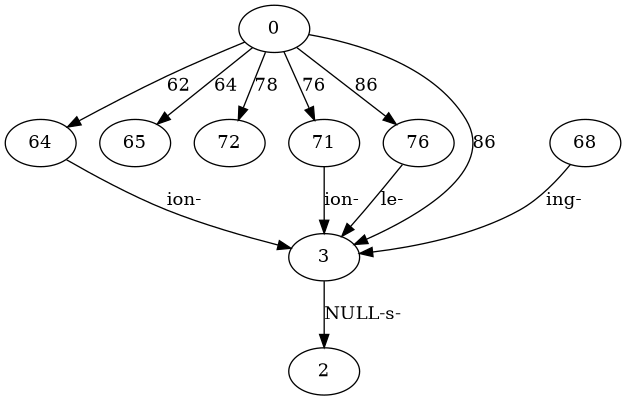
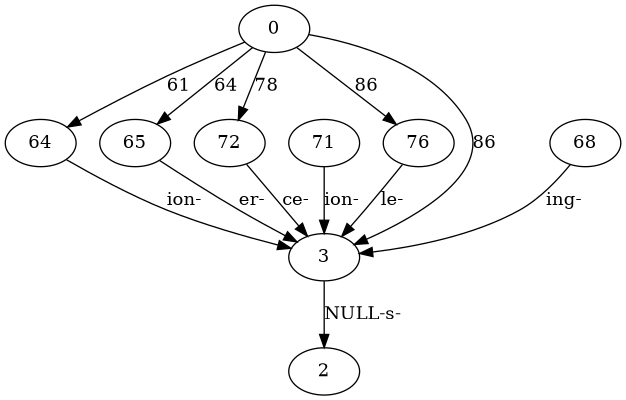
edge "0" -> "71": removed, label "76"
edge "0" -> "64": label "62" -> "61"
edge "72" -> "3": added, label "ce-"
edge "65" -> "3": added, label "er-"
